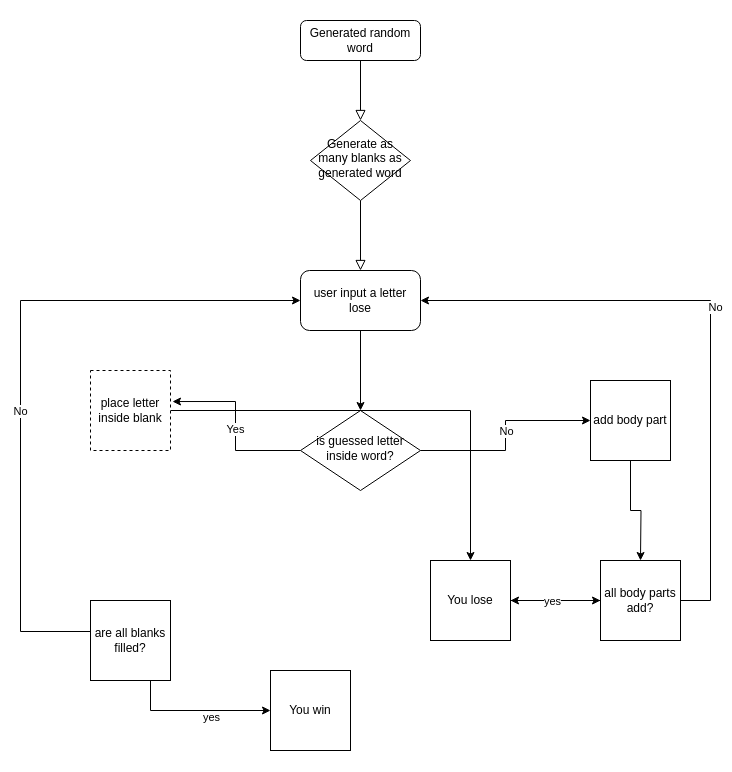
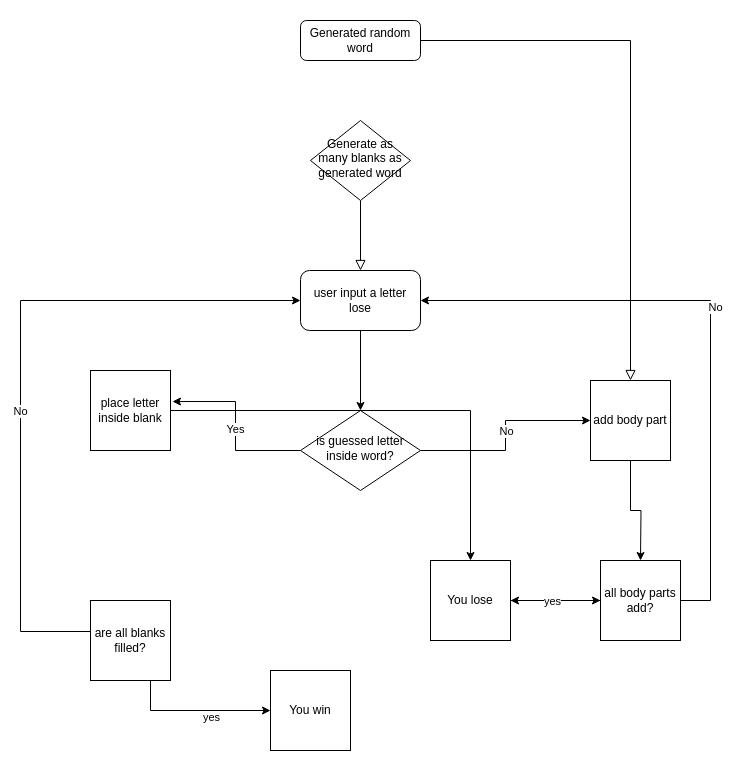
edge "Generated random word" -> "Generate as many blanks as generated word": now "Generated random word" -> "add body part"
node "place letter inside blank": style dashed -> solid
